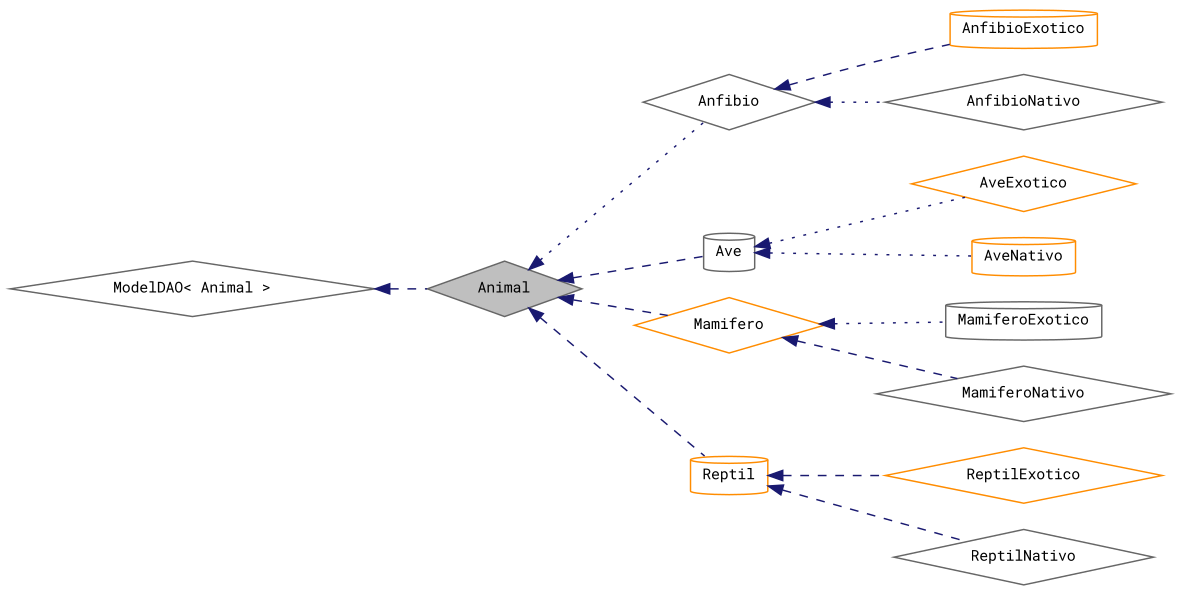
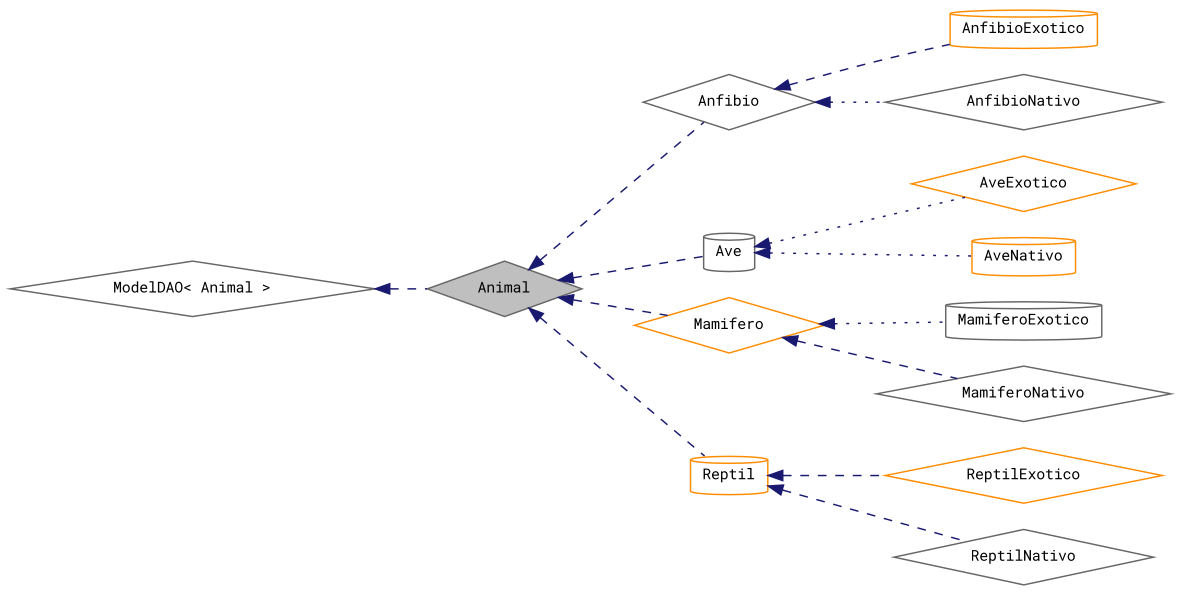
edge "Anfibio" -> "Animal": style dotted -> dashed
